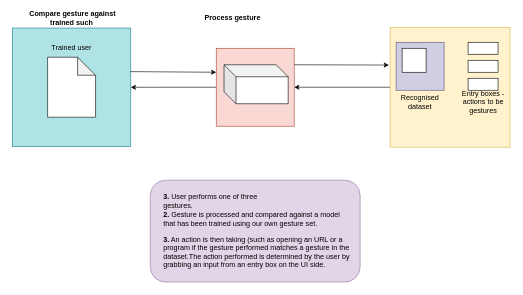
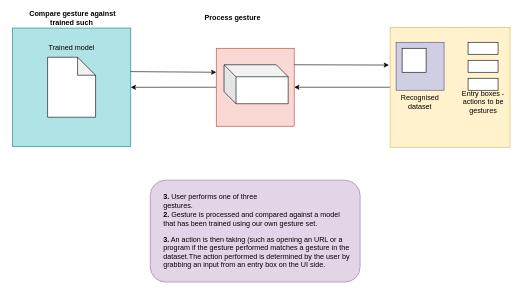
node "Trained user": label "Trained user" -> "Trained model"
